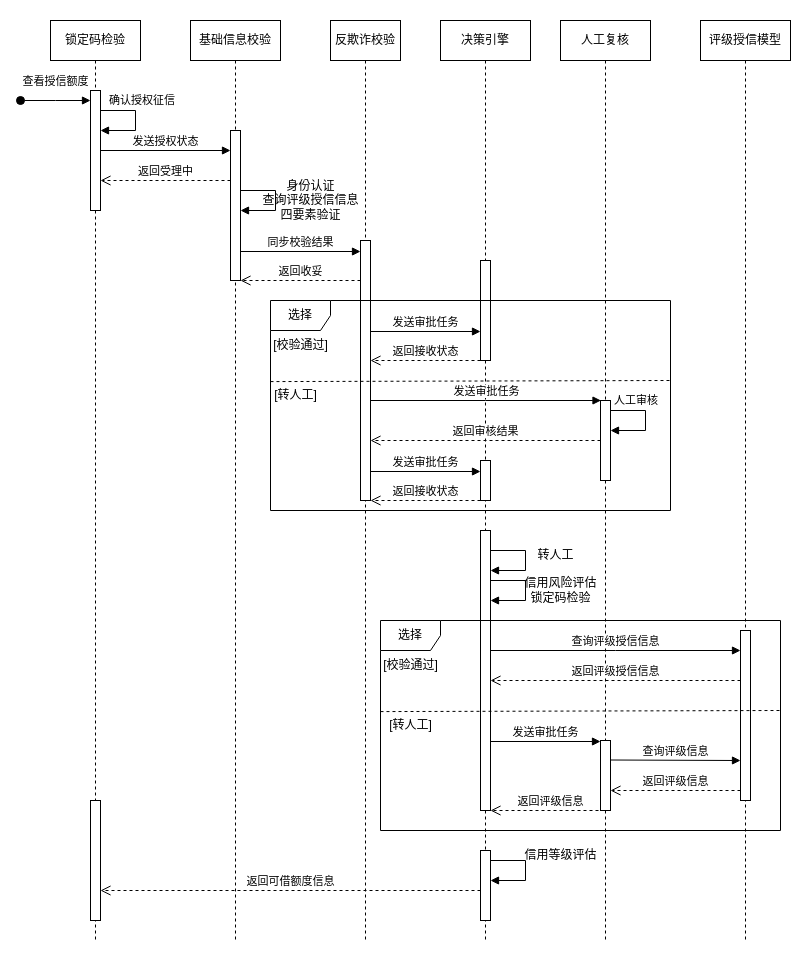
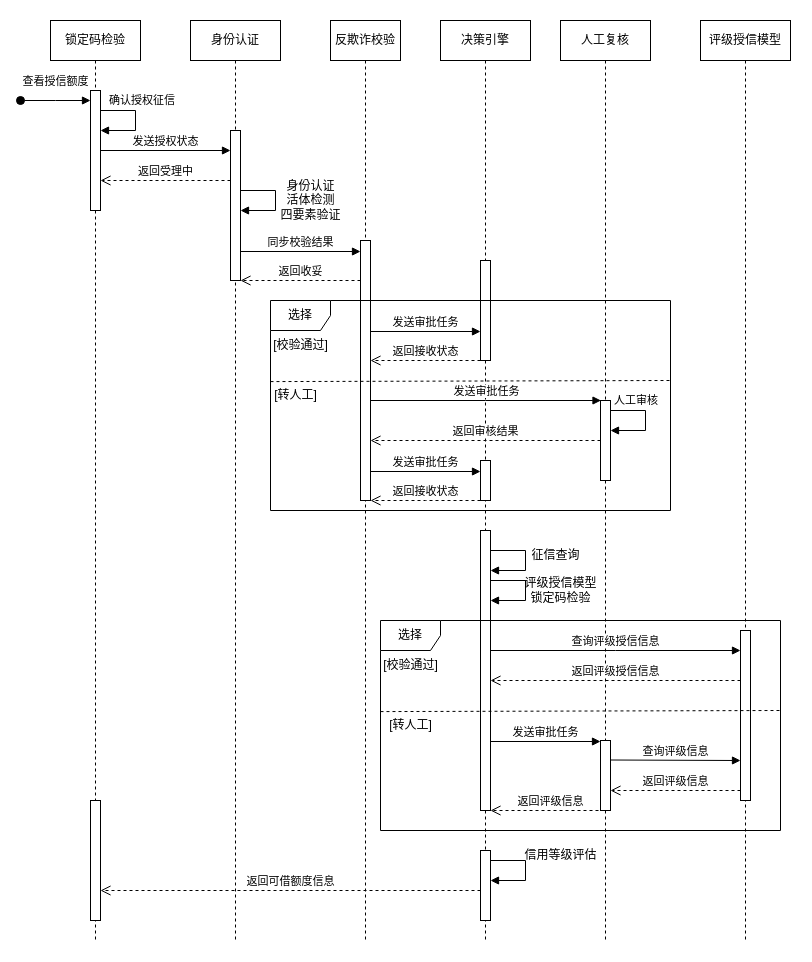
node "基础信息校验": label "基础信息校验" -> "身份认证"
node "身份认证 查询评级授信信息 四要素验证": label "身份认证 查询评级授信信息 四要素验证" -> "身份认证 活体检测 四要素验证"
node "转人工": label "转人工" -> "征信查询"
node "信用风险评估 锁定码检验": label "信用风险评估 锁定码检验" -> "评级授信模型 锁定码检验"
